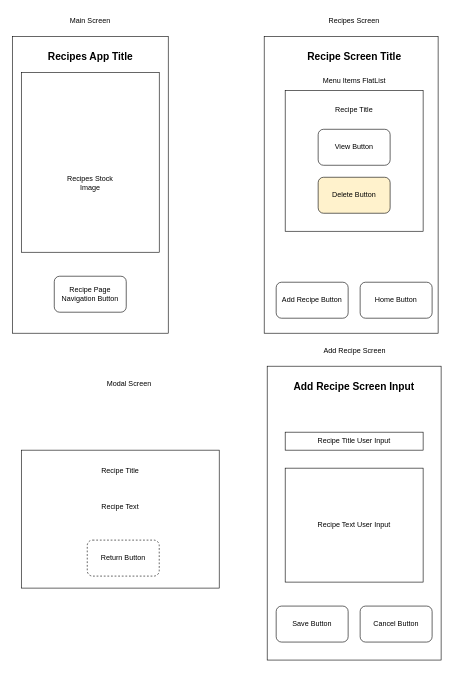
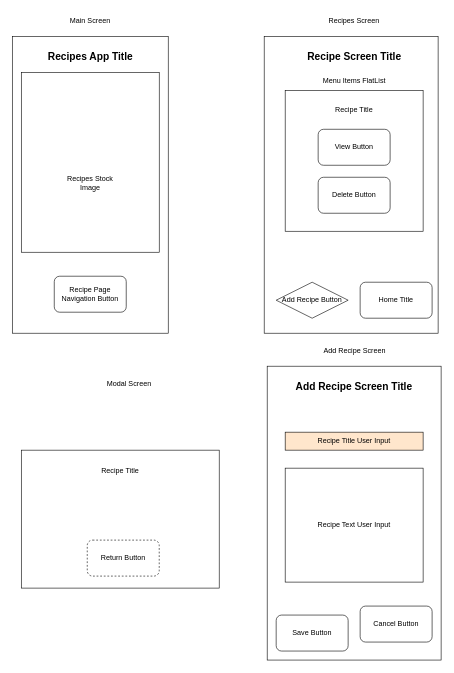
node "Delete Button": fillcolor #fff2cc -> #ffffff
node "Add Recipe Button": shape rounded rectangle -> diamond
node "Home Button": label "Home Button" -> "Home Title"
node "Add Recipe Screen Input": label "Add Recipe Screen Input" -> "Add Recipe Screen Title"
node "Recipe Title User Input": fillcolor #ffffff -> #ffe6cc
node "Recipe Text": removed
node "Save Button": moved (312, 624) -> (312, 633)
